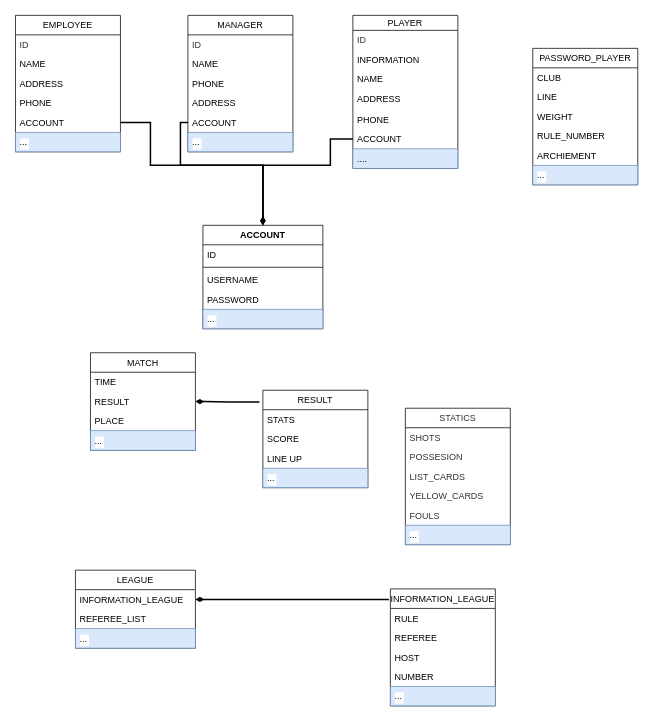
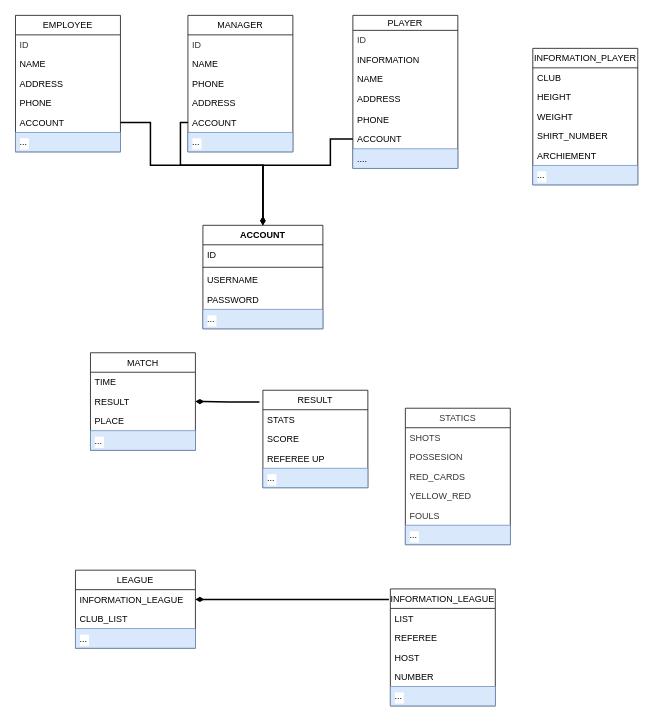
node "PASSWORD_PLAYER": label "PASSWORD_PLAYER" -> "INFORMATION_PLAYER"
node "LINE": label "LINE" -> "HEIGHT"
node "RULE_NUMBER": label "RULE_NUMBER" -> "SHIRT_NUMBER"
node "LINE UP": label "LINE UP" -> "REFEREE UP"
node "LIST_CARDS": label "LIST_CARDS" -> "RED_CARDS"
node "YELLOW_CARDS": label "YELLOW_CARDS" -> "YELLOW_RED"
node "RULE": label "RULE" -> "LIST"
node "REFEREE_LIST": label "REFEREE_LIST" -> "CLUB_LIST"
